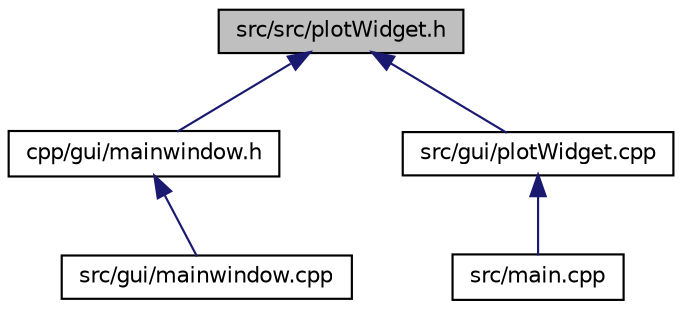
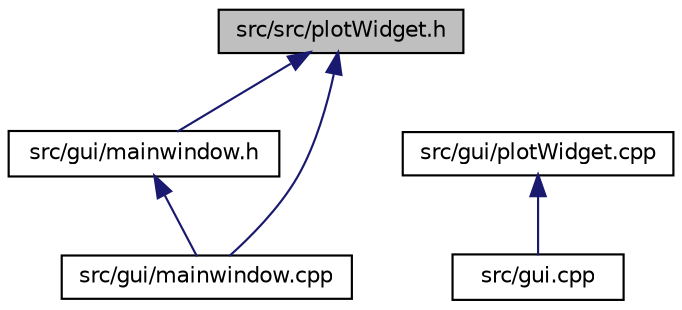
edge "src/gui/plotWidget.cpp" -> "src/src/plotWidget.h": now "src/gui/mainwindow.cpp" -> "src/src/plotWidget.h"
node "cpp/gui/mainwindow.h": label "cpp/gui/mainwindow.h" -> "src/gui/mainwindow.h"
node "src/main.cpp": label "src/main.cpp" -> "src/gui.cpp"
